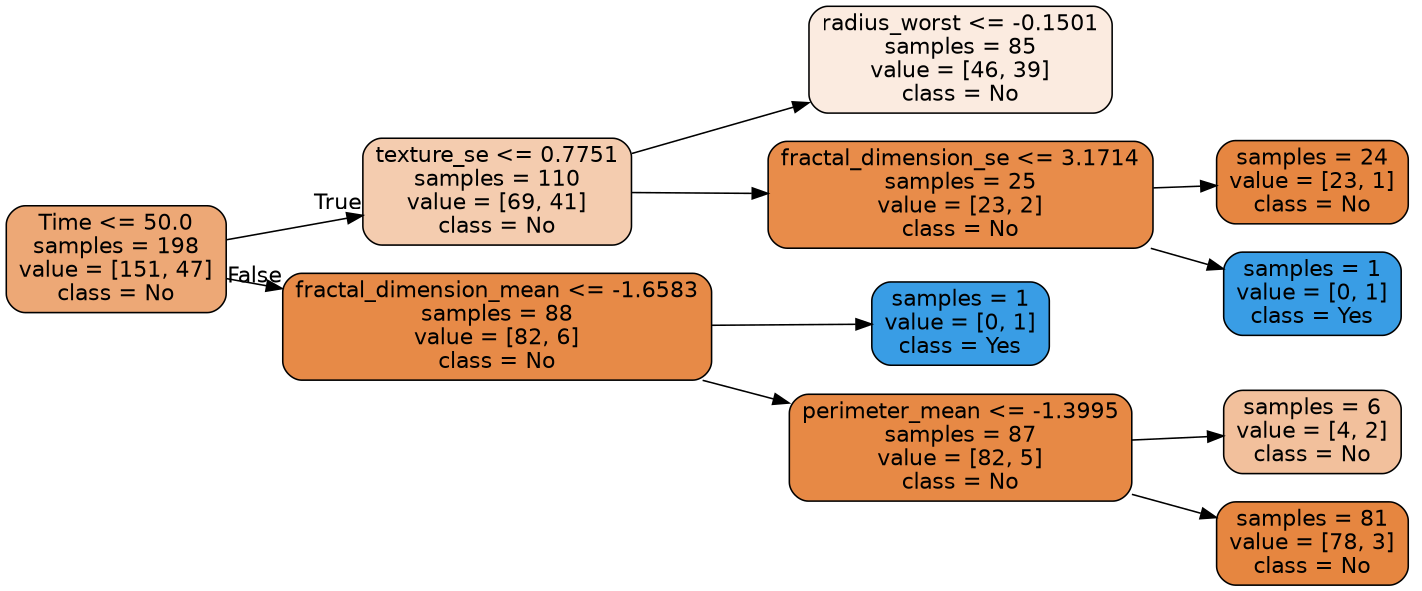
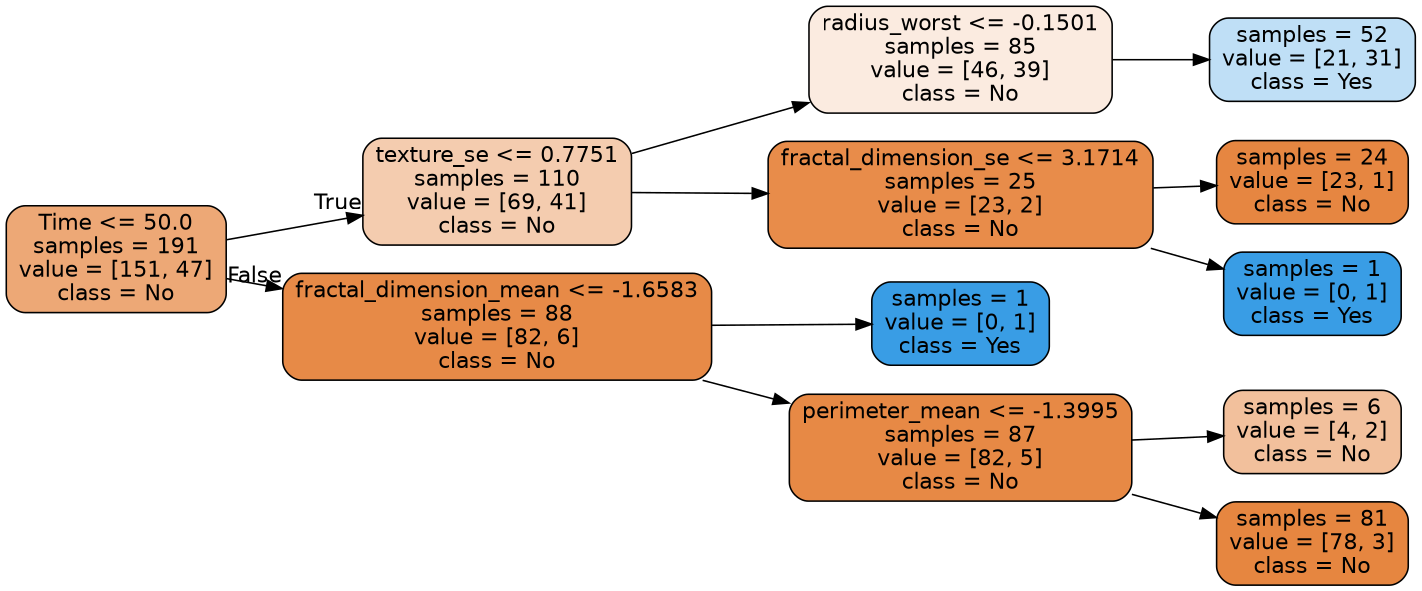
node "samples = 52 value = [21, 31] class = Yes": added
node "Time <= 50.0 samples = 198 value = [151, 47] class = No": label "Time <= 50.0 samples = 198 value = [151, 47] class = No" -> "Time <= 50.0 samples = 191 value = [151, 47] class = No"
